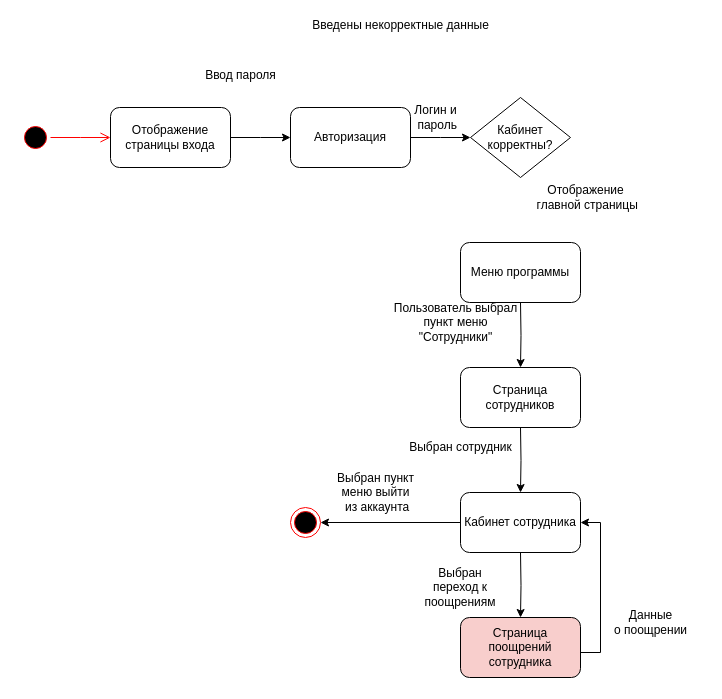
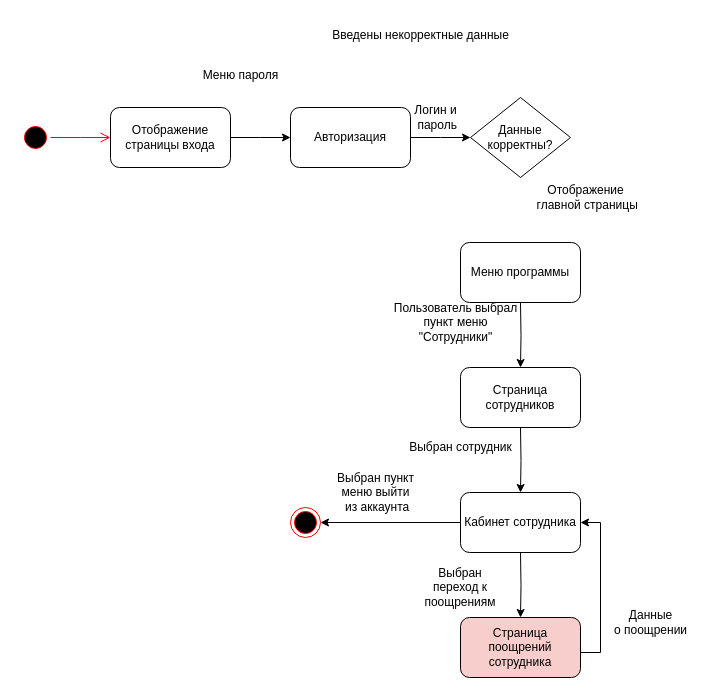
node "Введены некорректные данные": moved (401, 26) -> (421, 36)
node "Ввод пароля": label "Ввод пароля" -> "Меню пароля"
node "Кабинет корректны?": label "Кабинет корректны?" -> "Данные корректны?"
